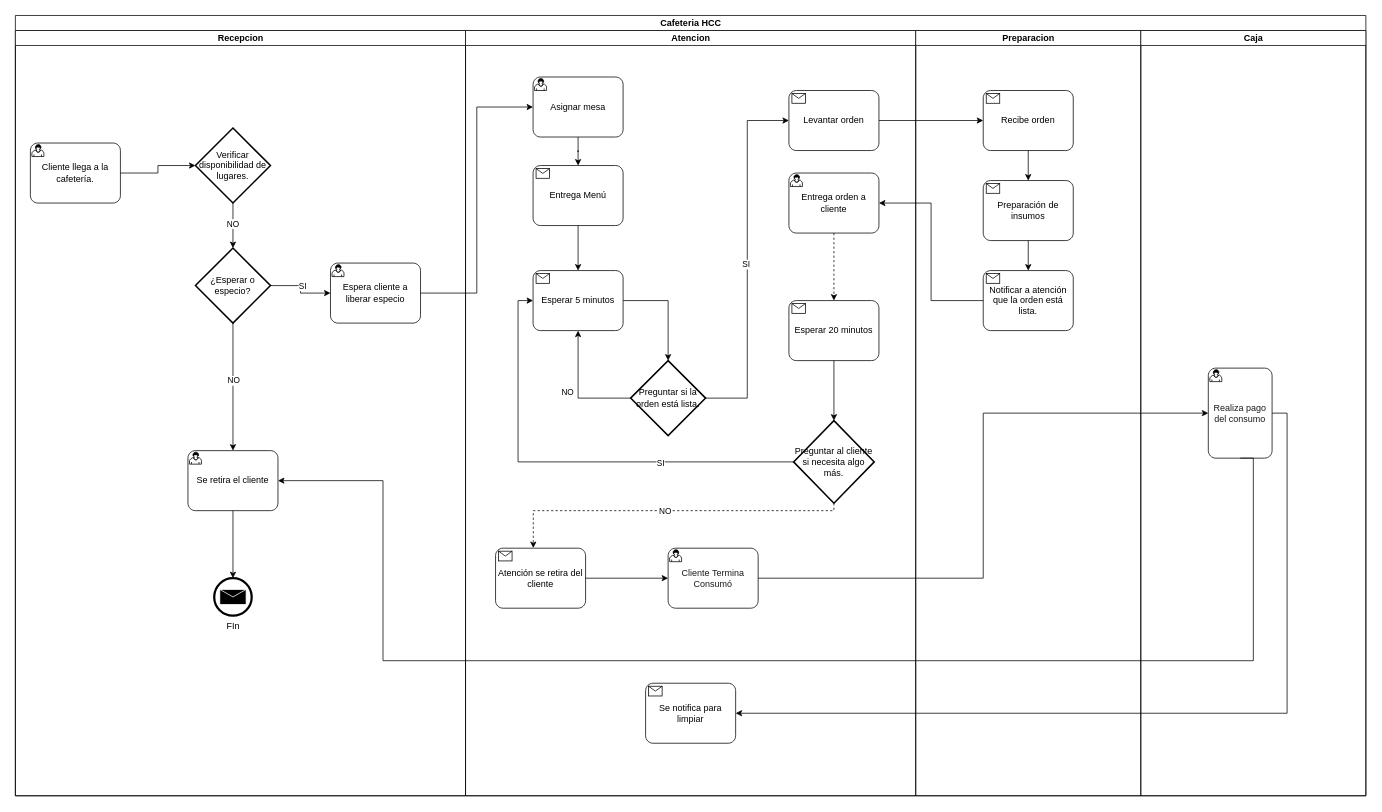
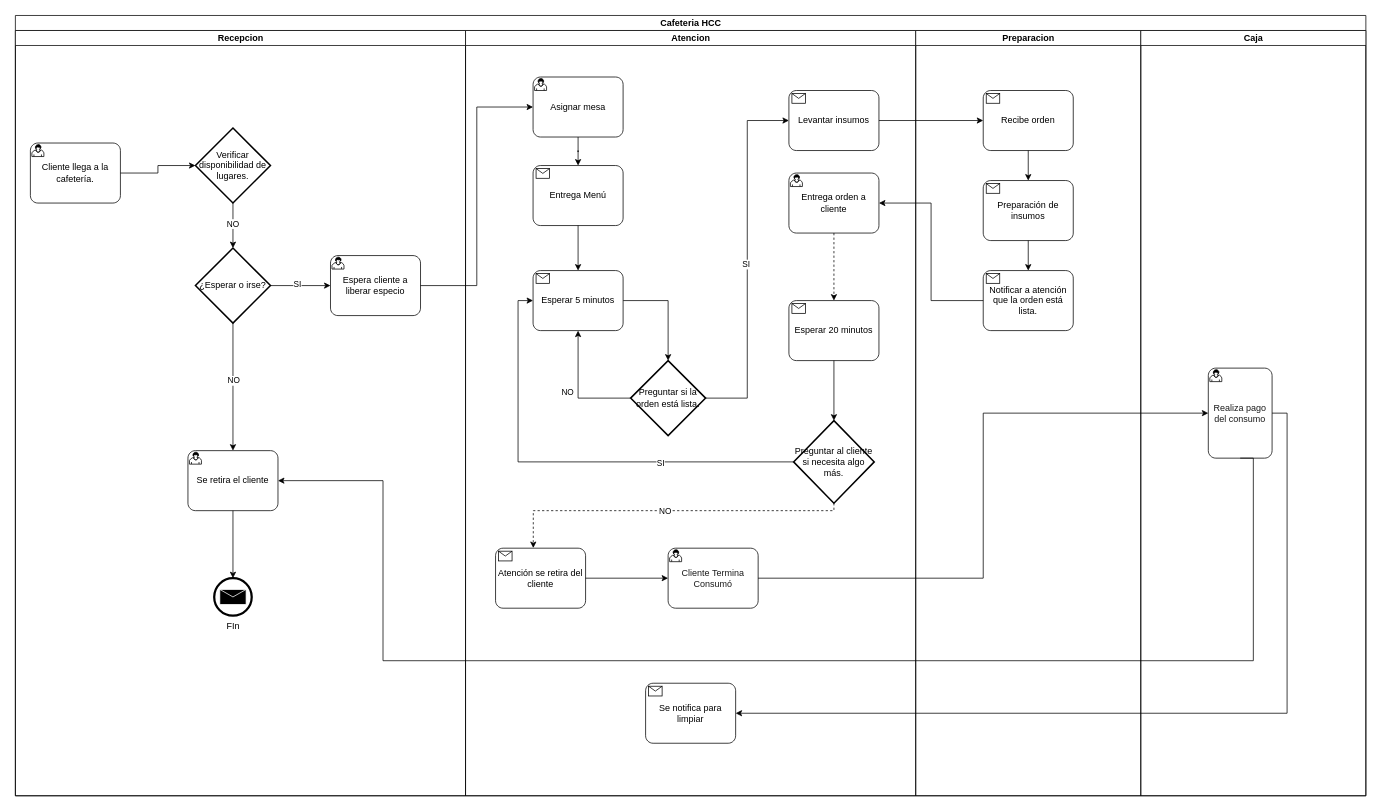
node "Levantar orden": label "Levantar orden" -> "Levantar insumos"
node "¿Esperar o especio?": label "¿Esperar o especio?" -> "¿Esperar o irse?"
node "Espera cliente a liberar especio": moved (375, 293) -> (375, 285)
